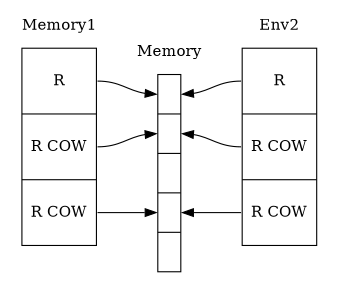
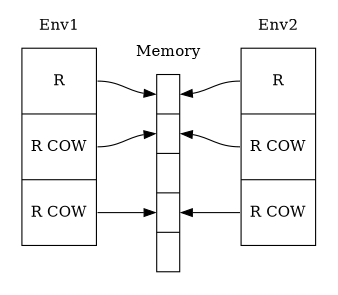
cluster "Memory1": label "Memory1" -> "Env1"
